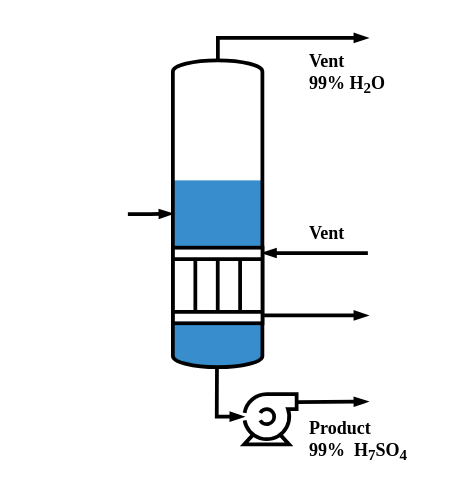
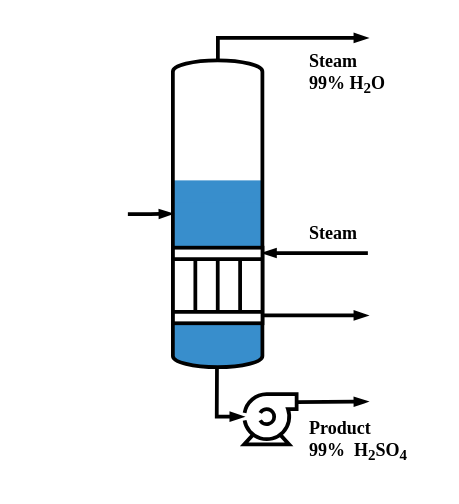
node "Vent 99% H2O": label "Vent 99% H2O" -> "Steam 99% H2O"
node "Vent": label "Vent" -> "Steam"
node "Product 99% H7SO4": label "Product 99% H7SO4" -> "Product 99% H2SO4"
